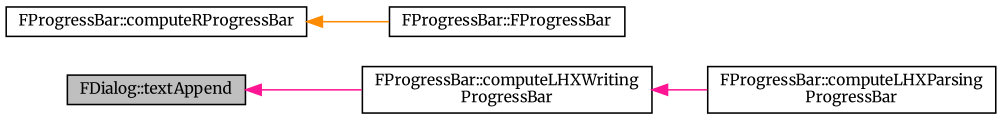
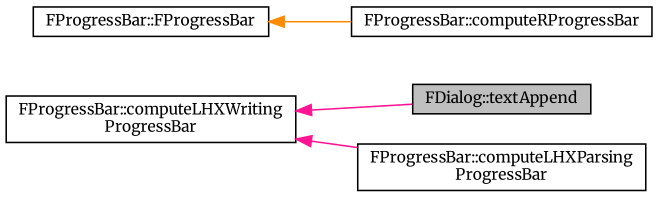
edge "FProgressBar::FProgressBar" -> "FProgressBar::computeRProgressBar": reversed
edge "FProgressBar::computeLHXWriting ProgressBar" -> "FDialog::textAppend": reversed
